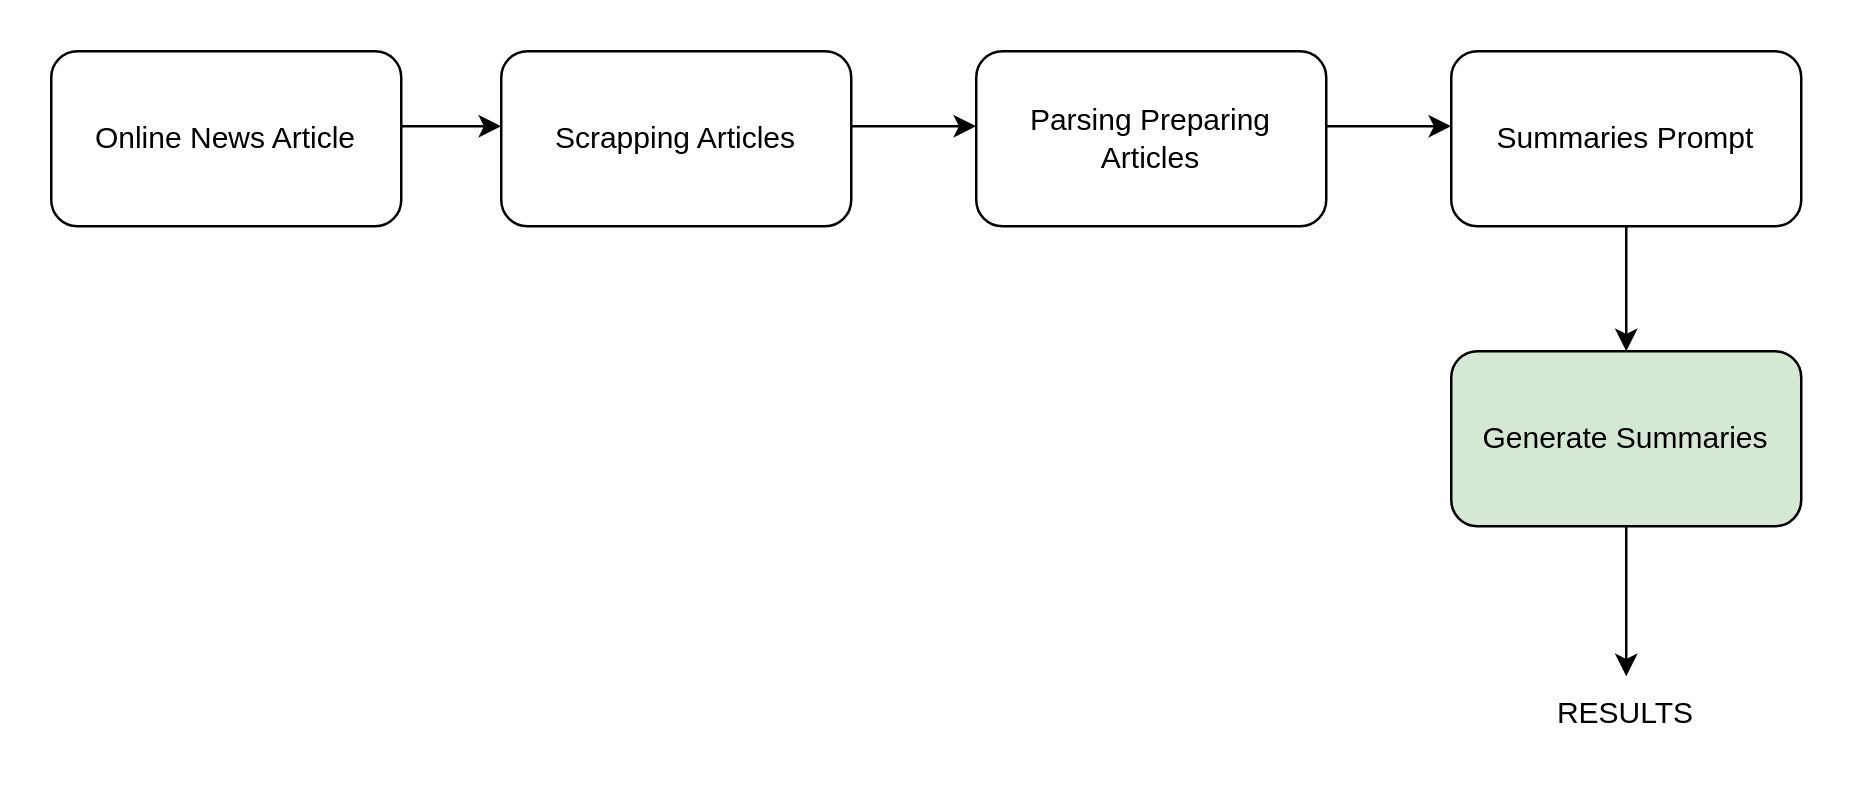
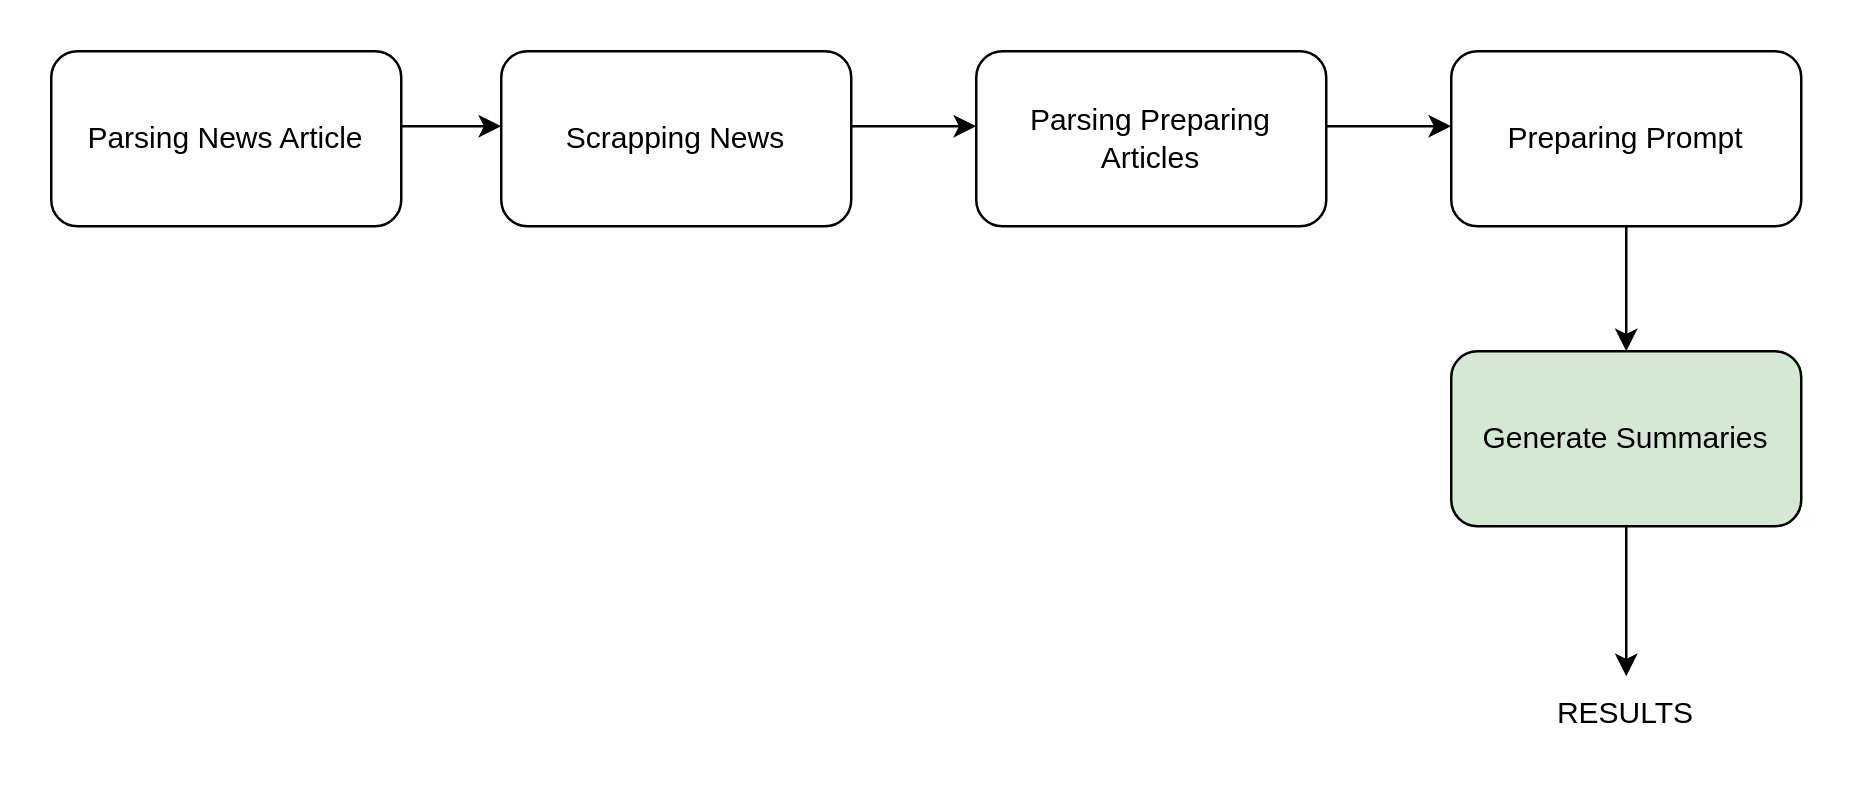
node "Online News Article": label "Online News Article" -> "Parsing News Article"
node "Scrapping Articles": label "Scrapping Articles" -> "Scrapping News"
node "Summaries Prompt": label "Summaries Prompt" -> "Preparing Prompt"
